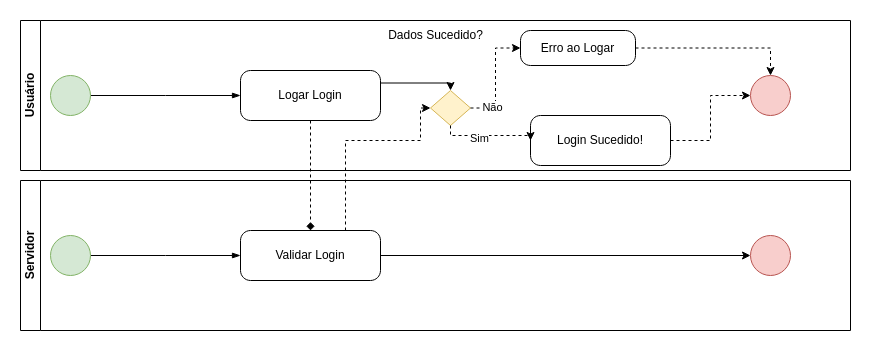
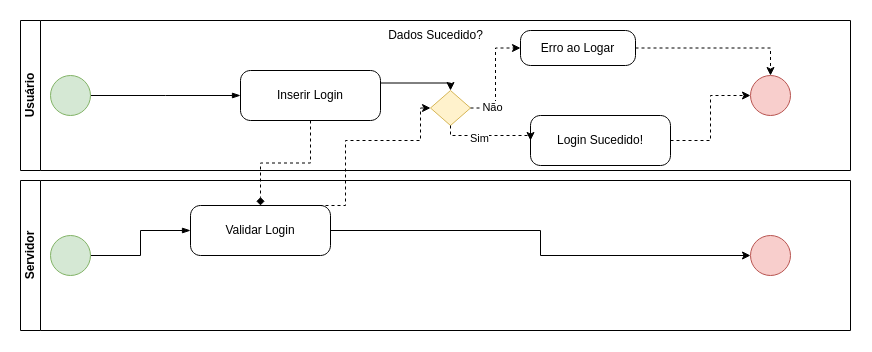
node "Logar Login": label "Logar Login" -> "Inserir Login"
node "Validar Login": moved (311, 256) -> (261, 231)
